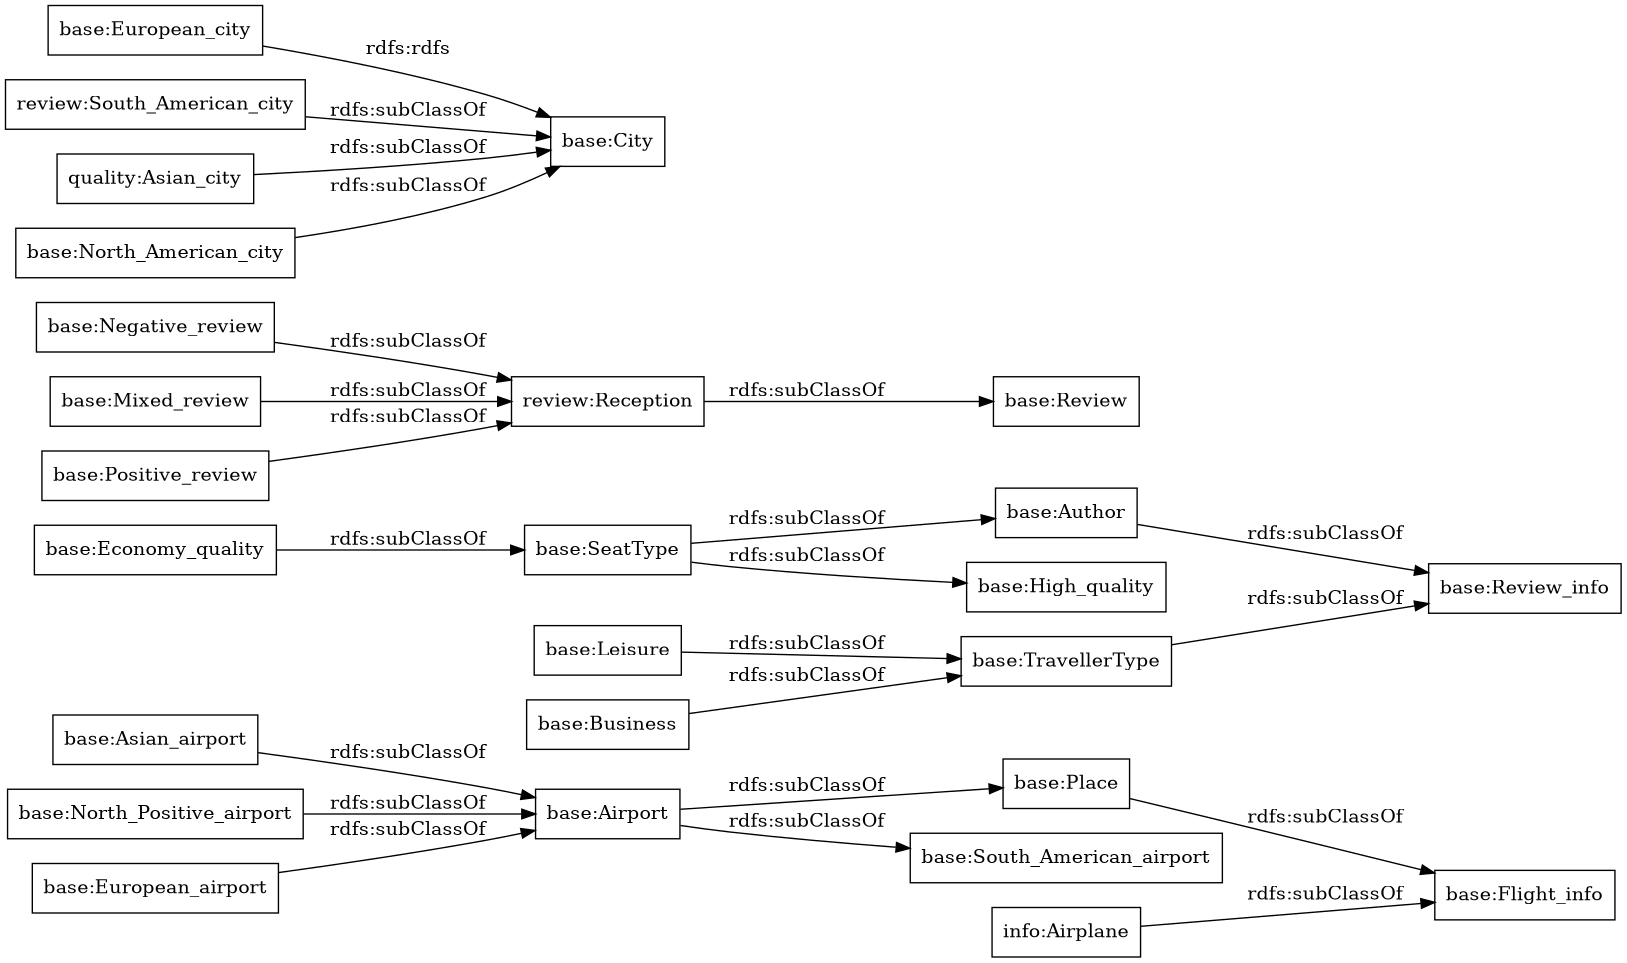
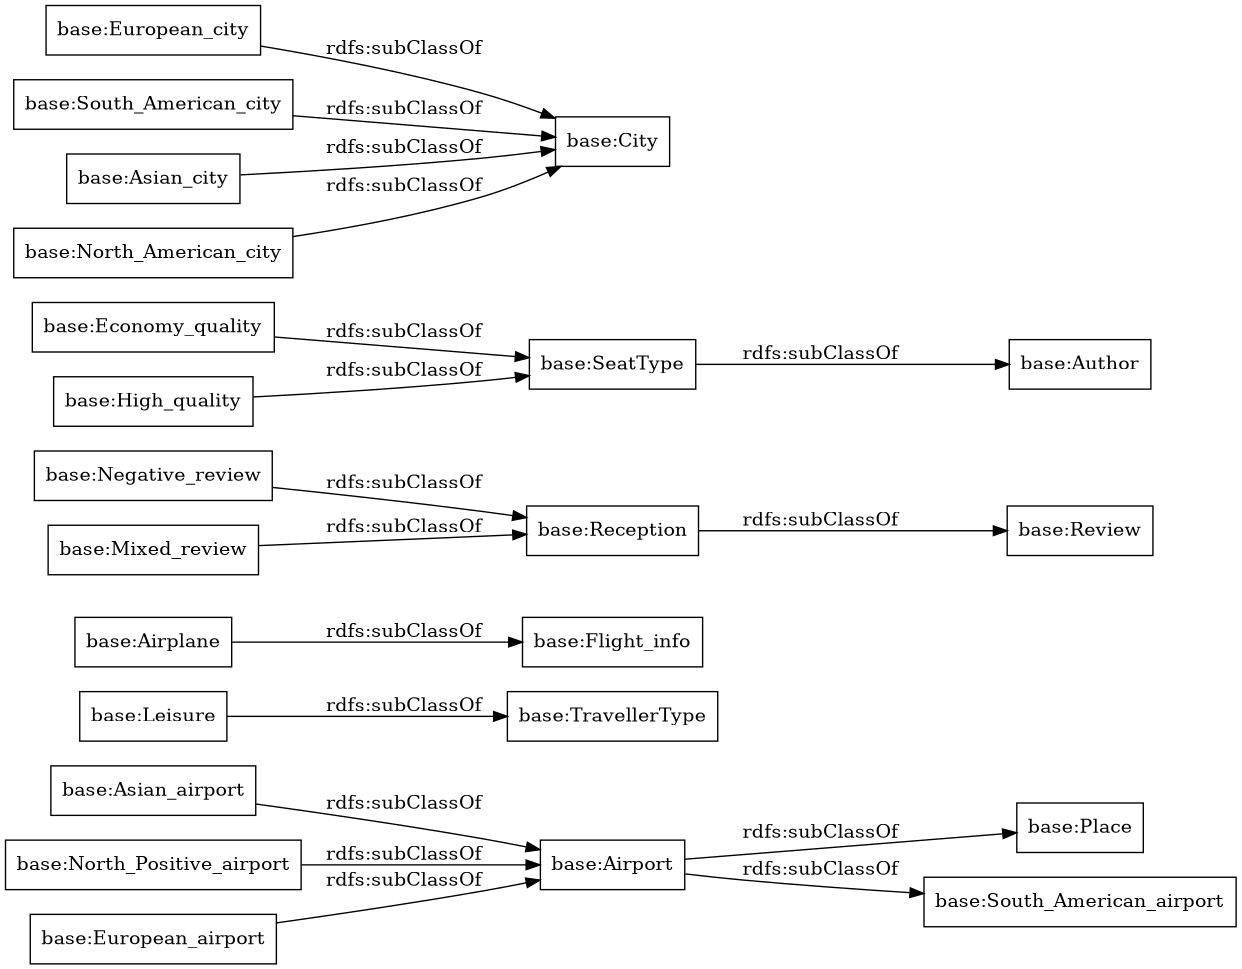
edge "base:European_city" -> "base:City": label "rdfs:rdfs" -> "rdfs:subClassOf"
node "review:South_American_city": label "review:South_American_city" -> "base:South_American_city"
node "quality:Asian_city": label "quality:Asian_city" -> "base:Asian_city"
node "review:Reception": label "review:Reception" -> "base:Reception"
node "base:Positive_review": removed
edge "base:SeatType" -> "base:High_quality": reversed
node "base:Review_info": removed
node "base:Business": removed
edge "base:Place" -> "base:Flight_info": removed, label "rdfs:subClassOf"
node "info:Airplane": label "info:Airplane" -> "base:Airplane"
